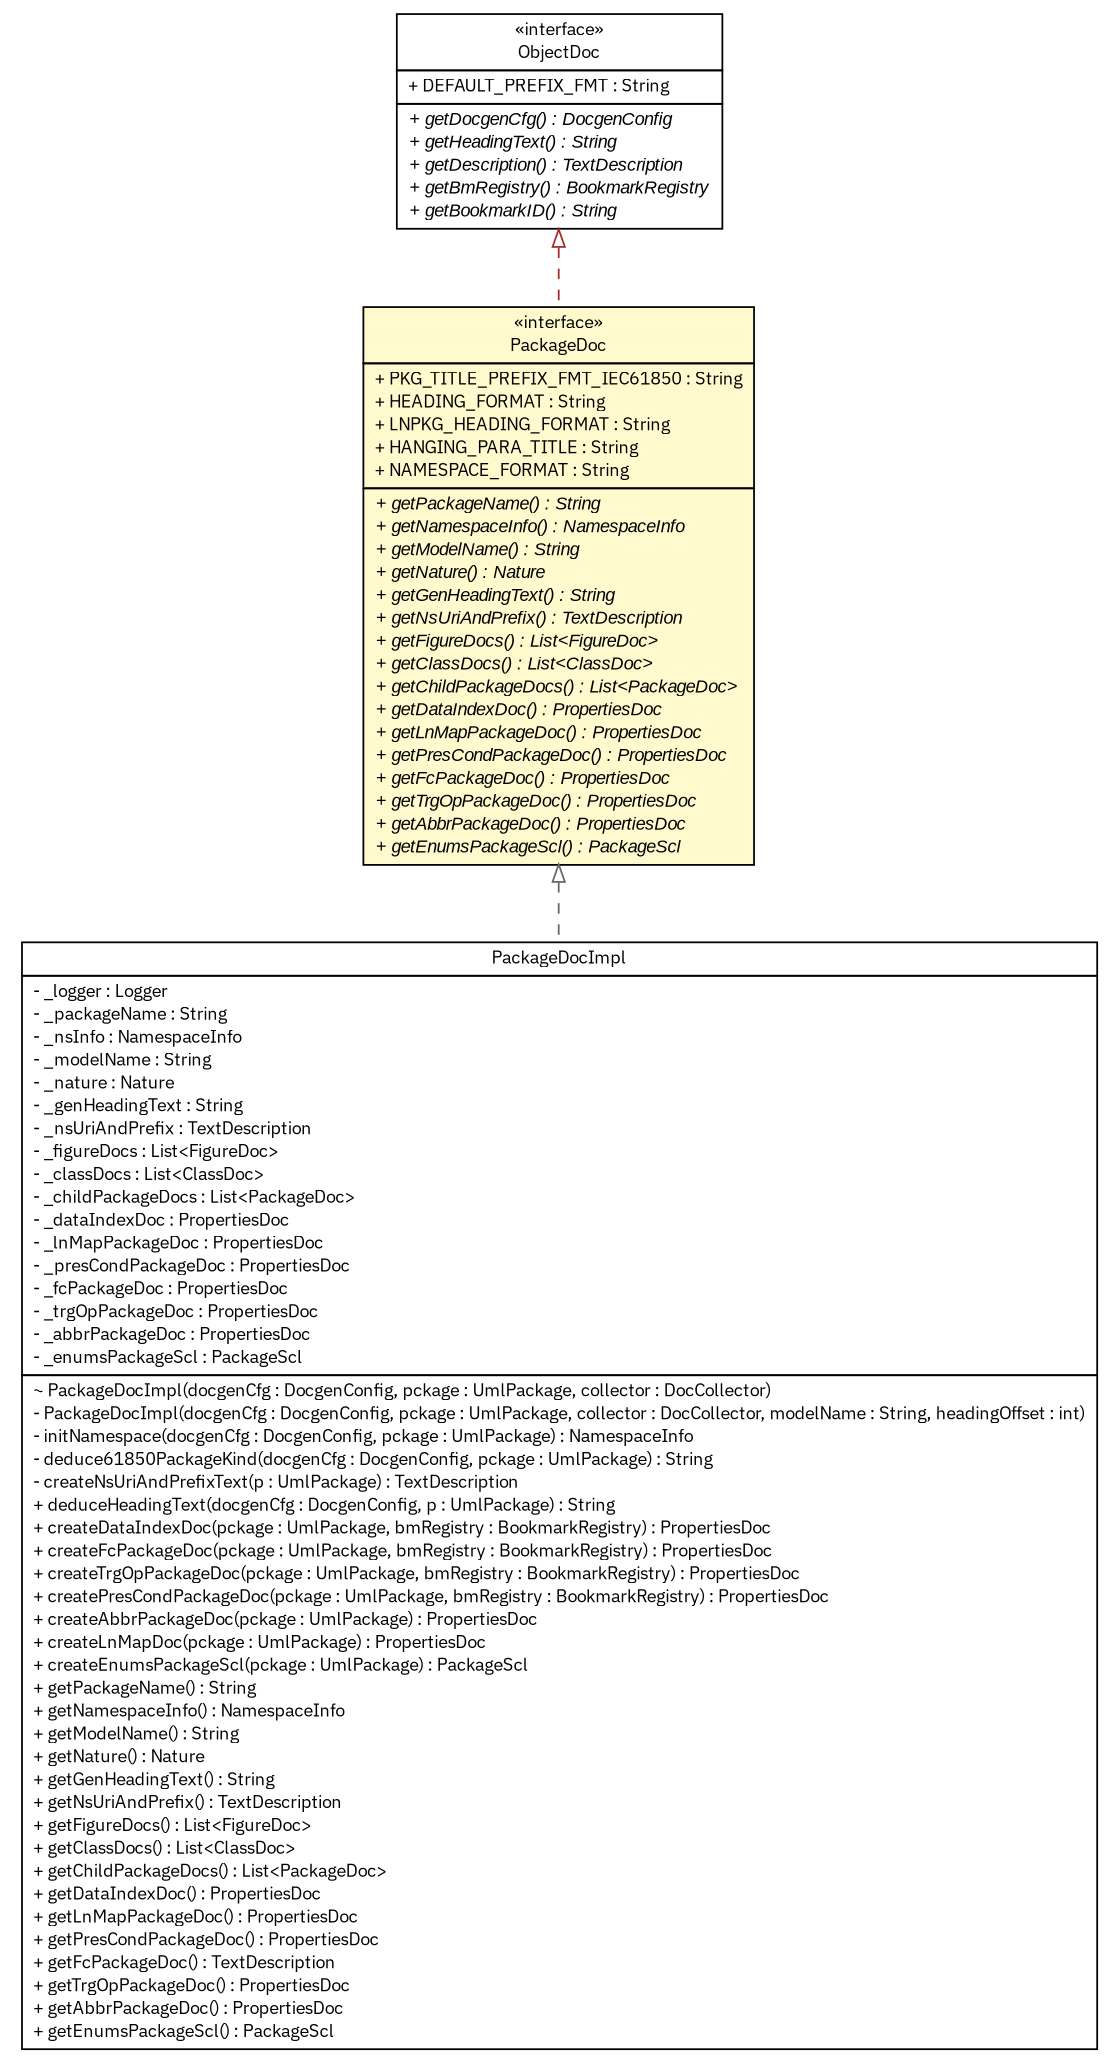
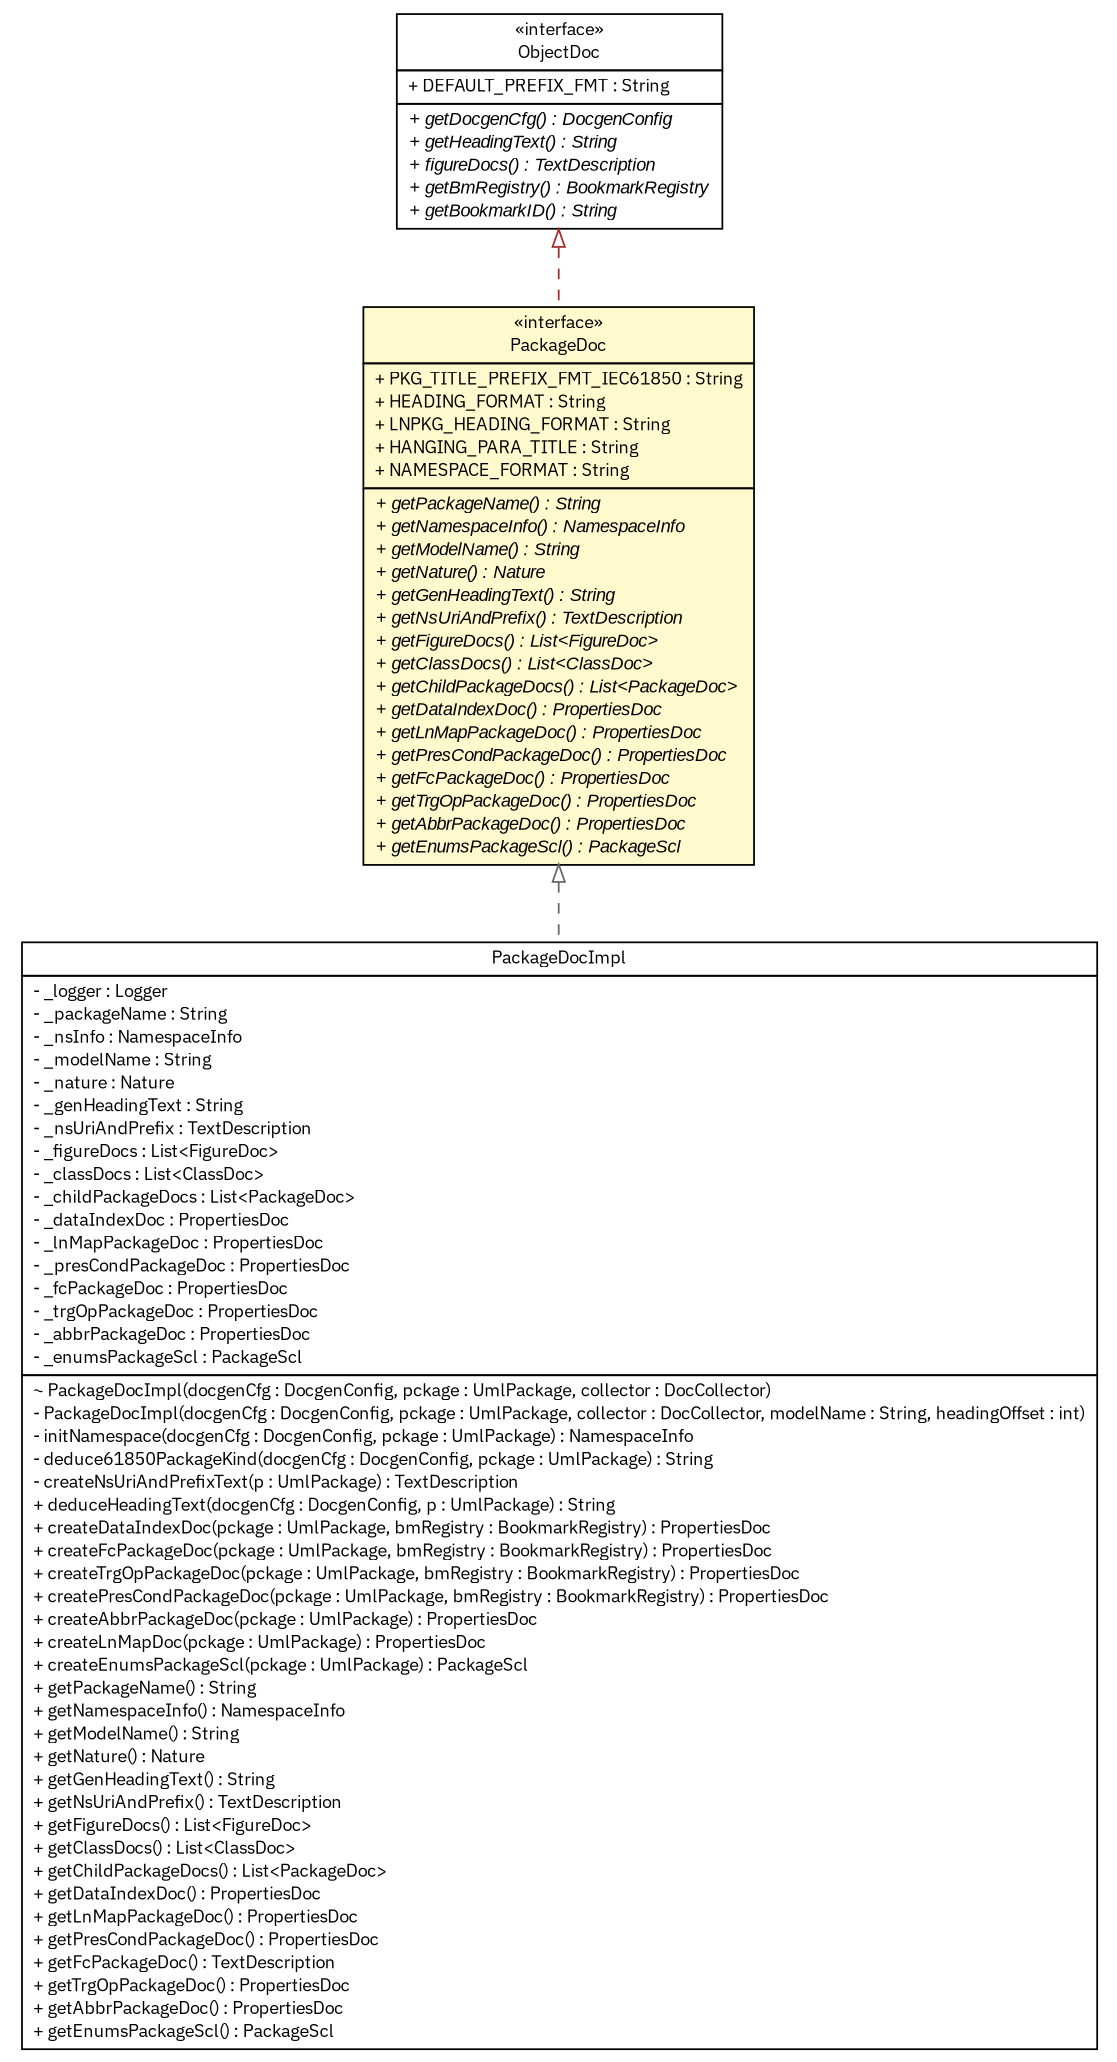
node "ObjectDoc": text "+ getDescription() : TextDescription" -> "+ figureDocs() : TextDescription"
